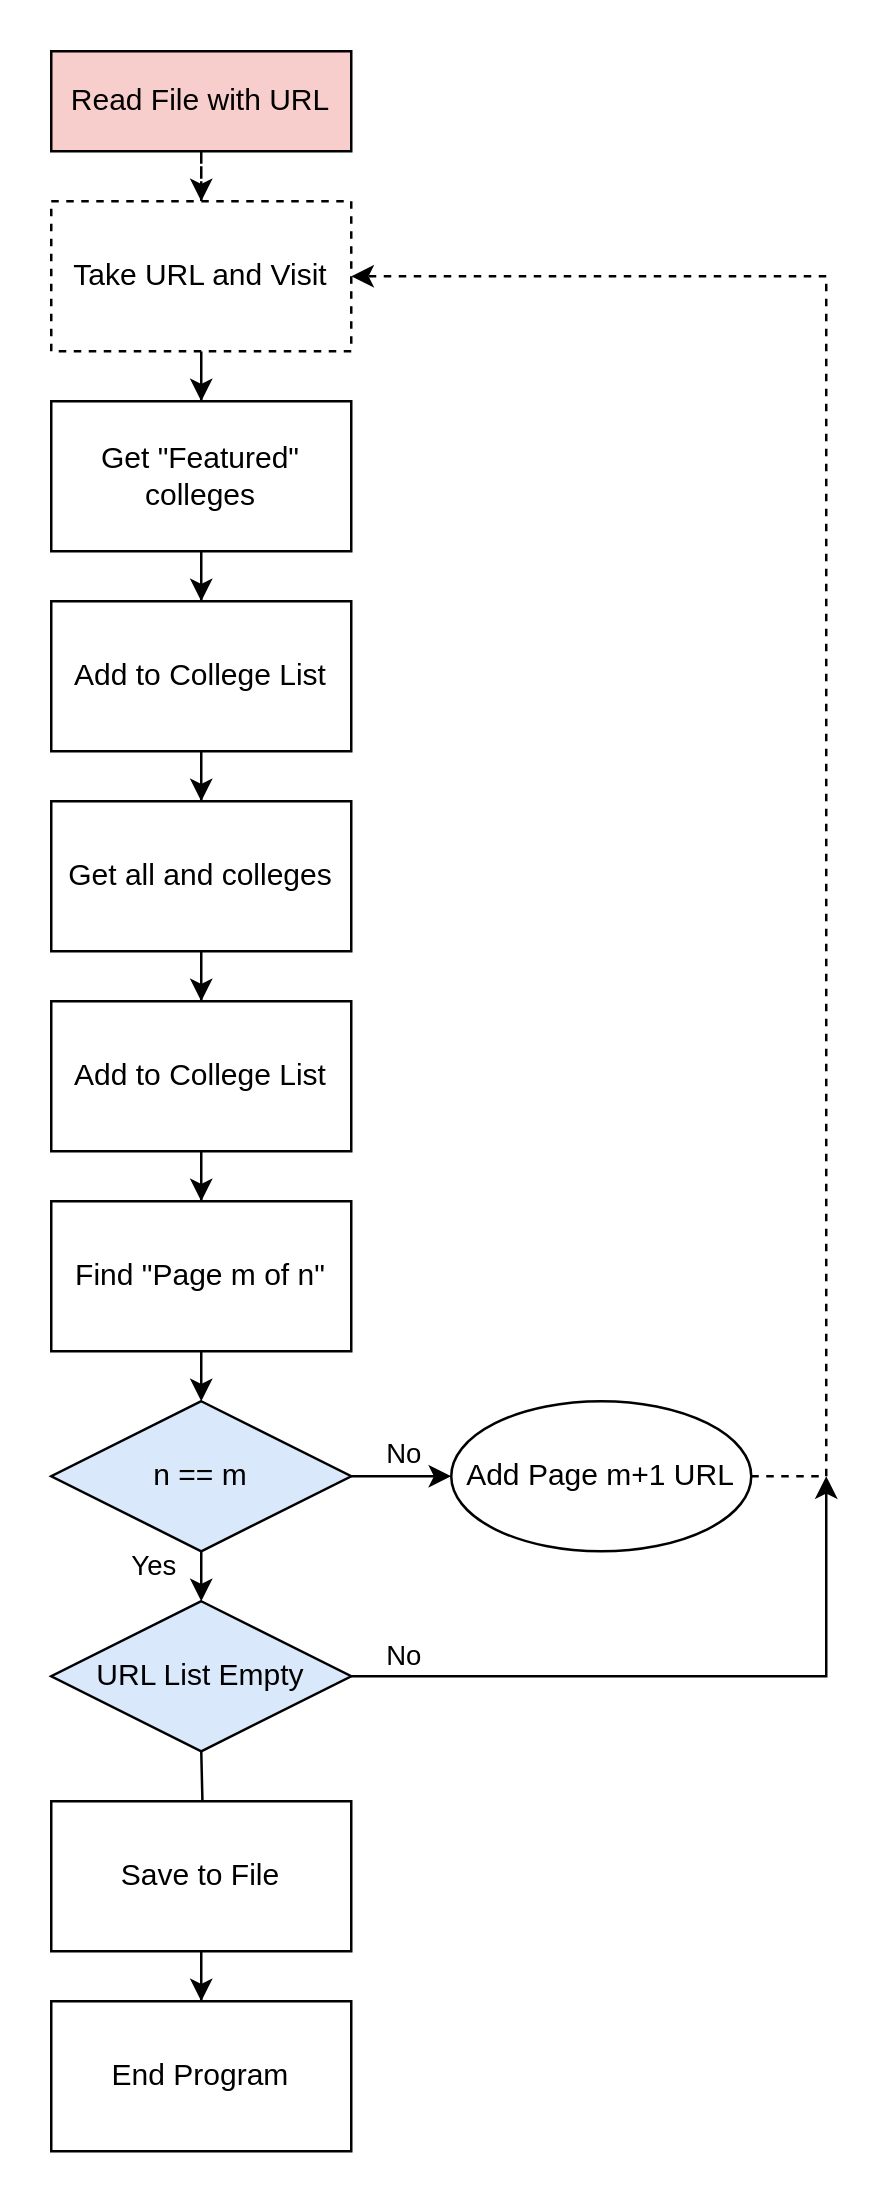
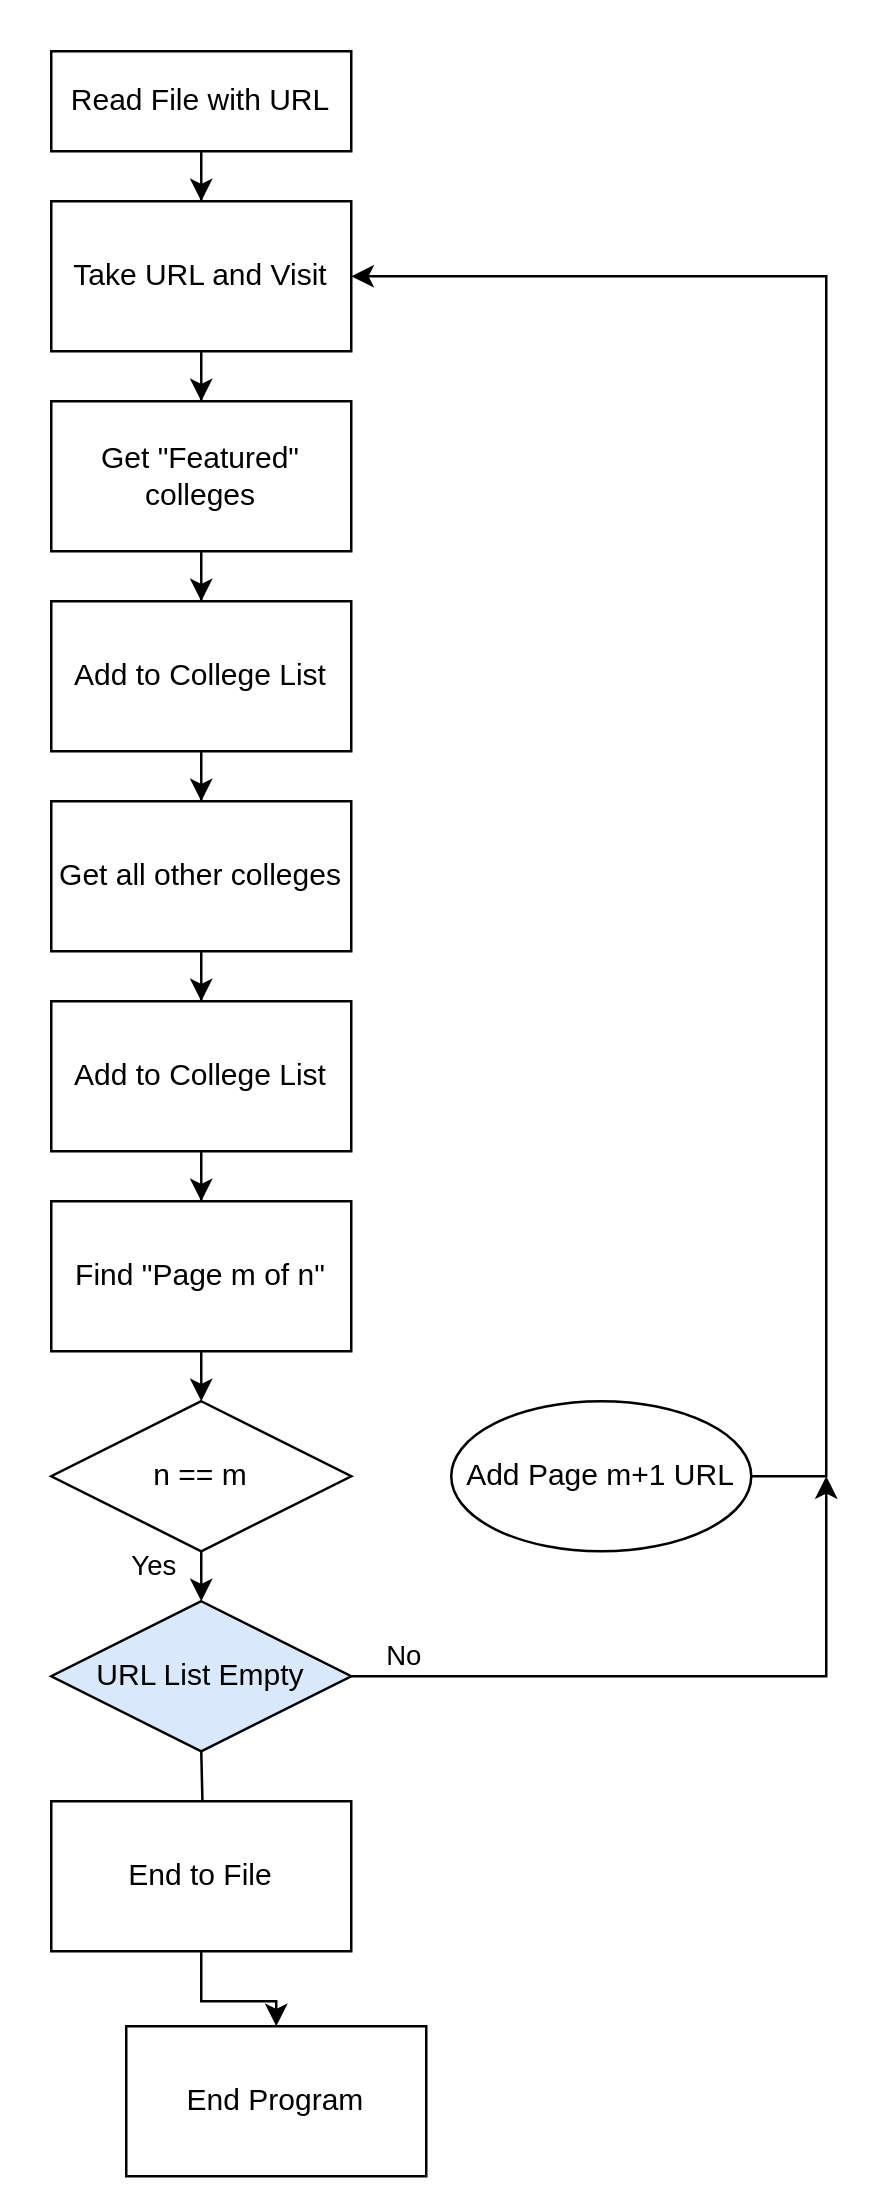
node "Read File with URL": fillcolor #f8cecc -> #ffffff
edge "Read File with URL" -> "Take URL and Visit": style dashed -> solid
node "Take URL and Visit": style dashed -> solid
edge "Add Page m+1 URL" -> "Take URL and Visit": style dashed -> solid
node "Get all and colleges": label "Get all and colleges" -> "Get all other colleges"
node "n == m": fillcolor #dae8fc -> #ffffff
edge "n == m" -> "Add Page m+1 URL": removed, label "No"
node "Save to File": label "Save to File" -> "End to File"
node "End Program": moved (201, 2076) -> (276, 2101)
